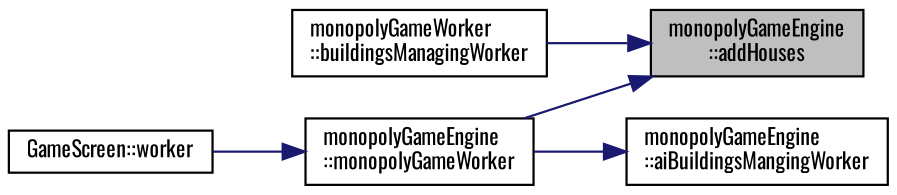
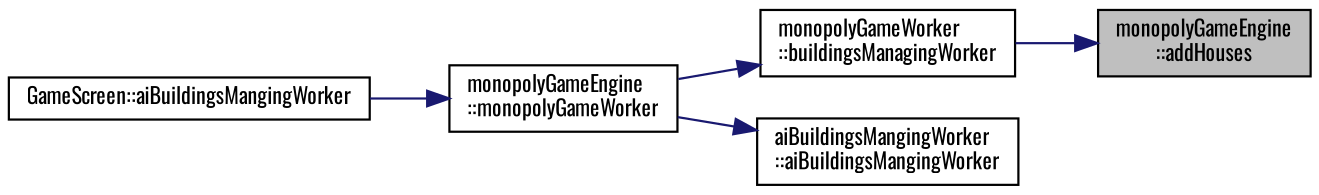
edge "monopolyGameEngine ::monopolyGameWorker" -> "monopolyGameEngine ::addHouses": now "monopolyGameEngine ::monopolyGameWorker" -> "monopolyGameWorker ::buildingsManagingWorker"
node "GameScreen::worker": label "GameScreen::worker" -> "GameScreen::aiBuildingsMangingWorker"
node "monopolyGameEngine ::aiBuildingsMangingWorker": label "monopolyGameEngine ::aiBuildingsMangingWorker" -> "aiBuildingsMangingWorker ::aiBuildingsMangingWorker"
